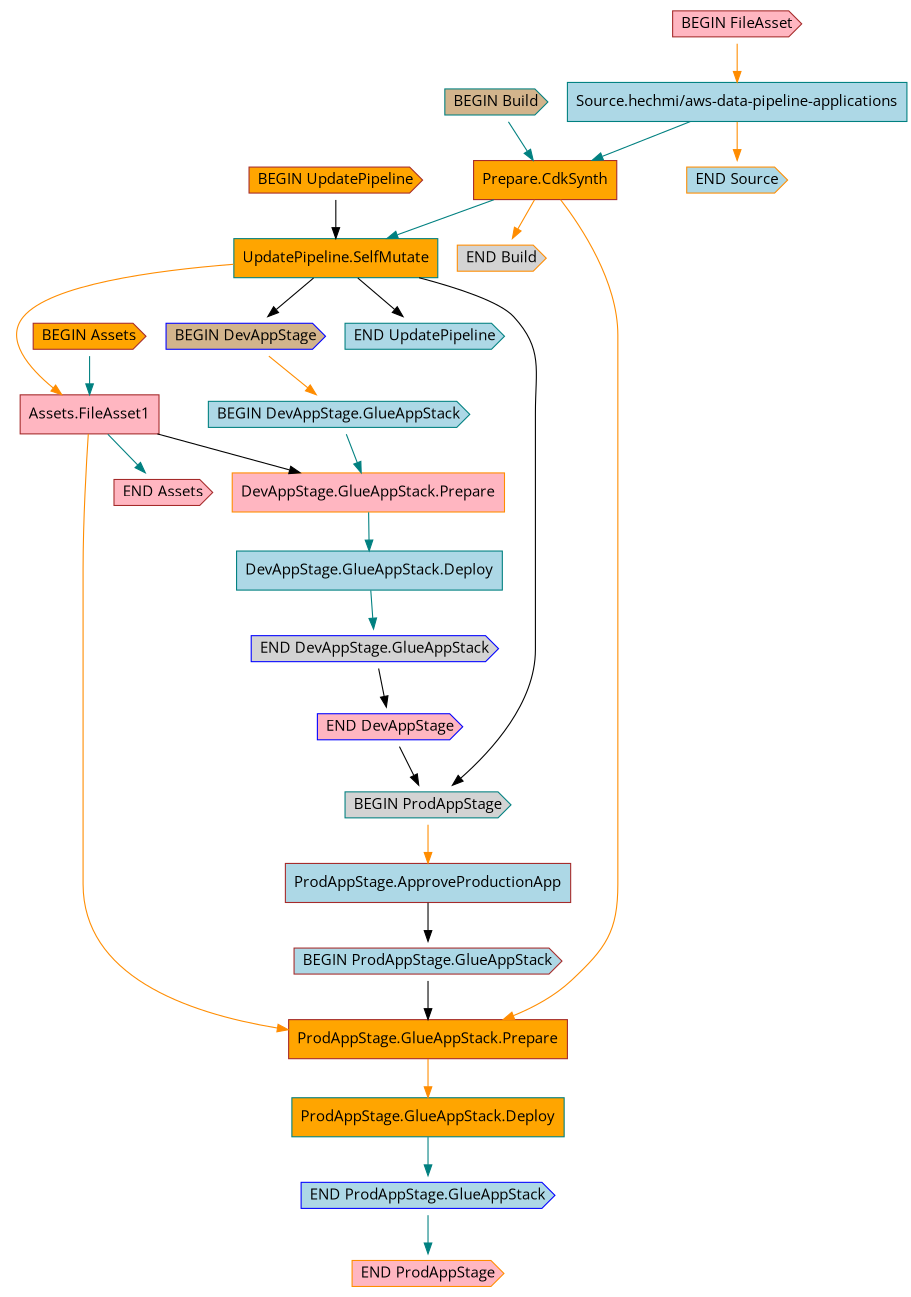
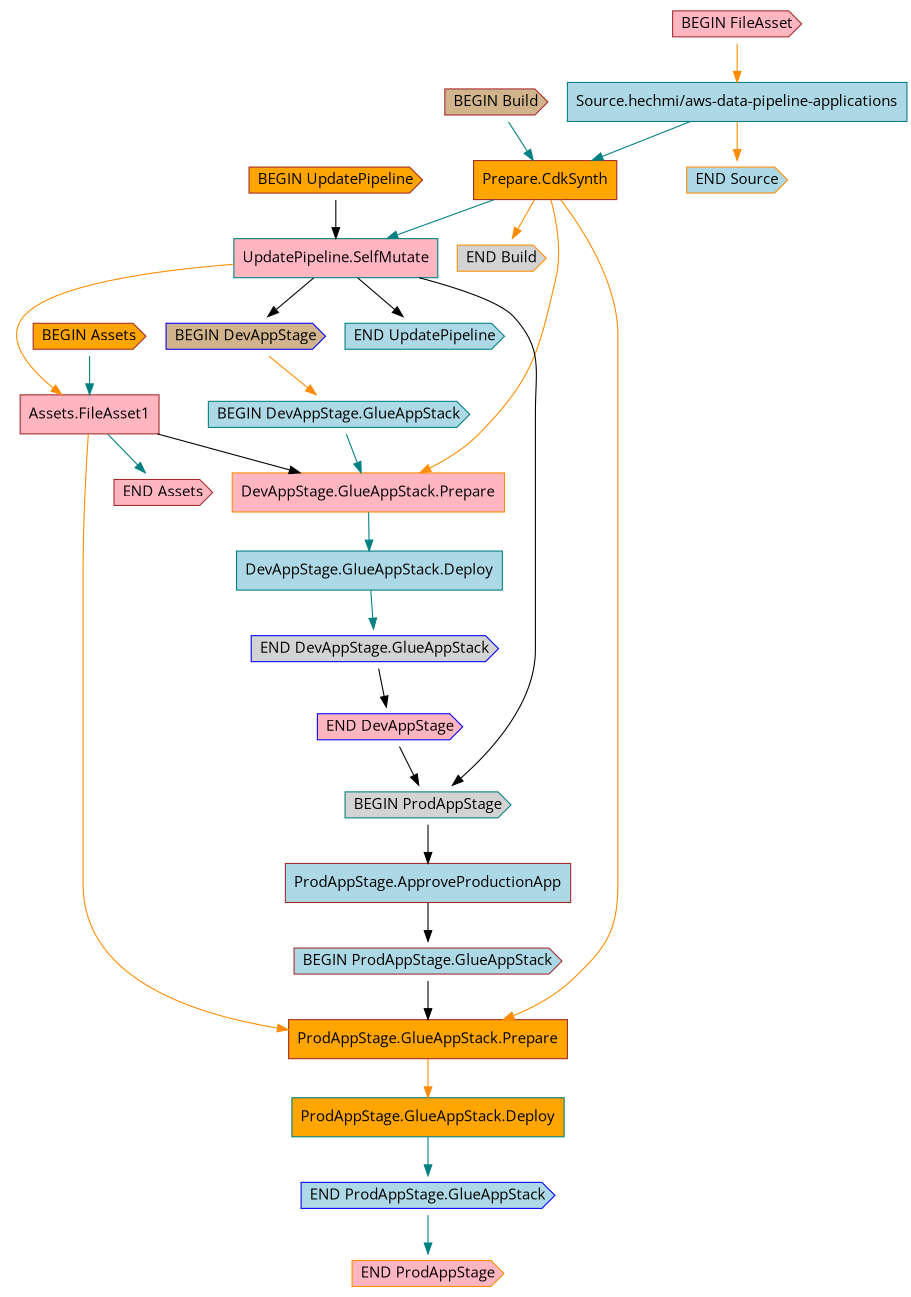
node "BEGIN Build": color teal -> brown
node "UpdatePipeline.SelfMutate": fillcolor orange -> lightpink
edge "Prepare.CdkSynth" -> "DevAppStage.GlueAppStack.Prepare": added
edge "BEGIN ProdAppStage" -> "ProdAppStage.ApproveProductionApp": color darkorange -> black
